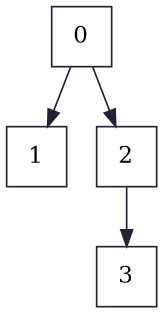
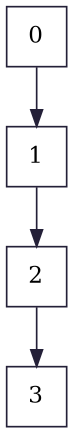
edge "0" -> "2": now "1" -> "2"
